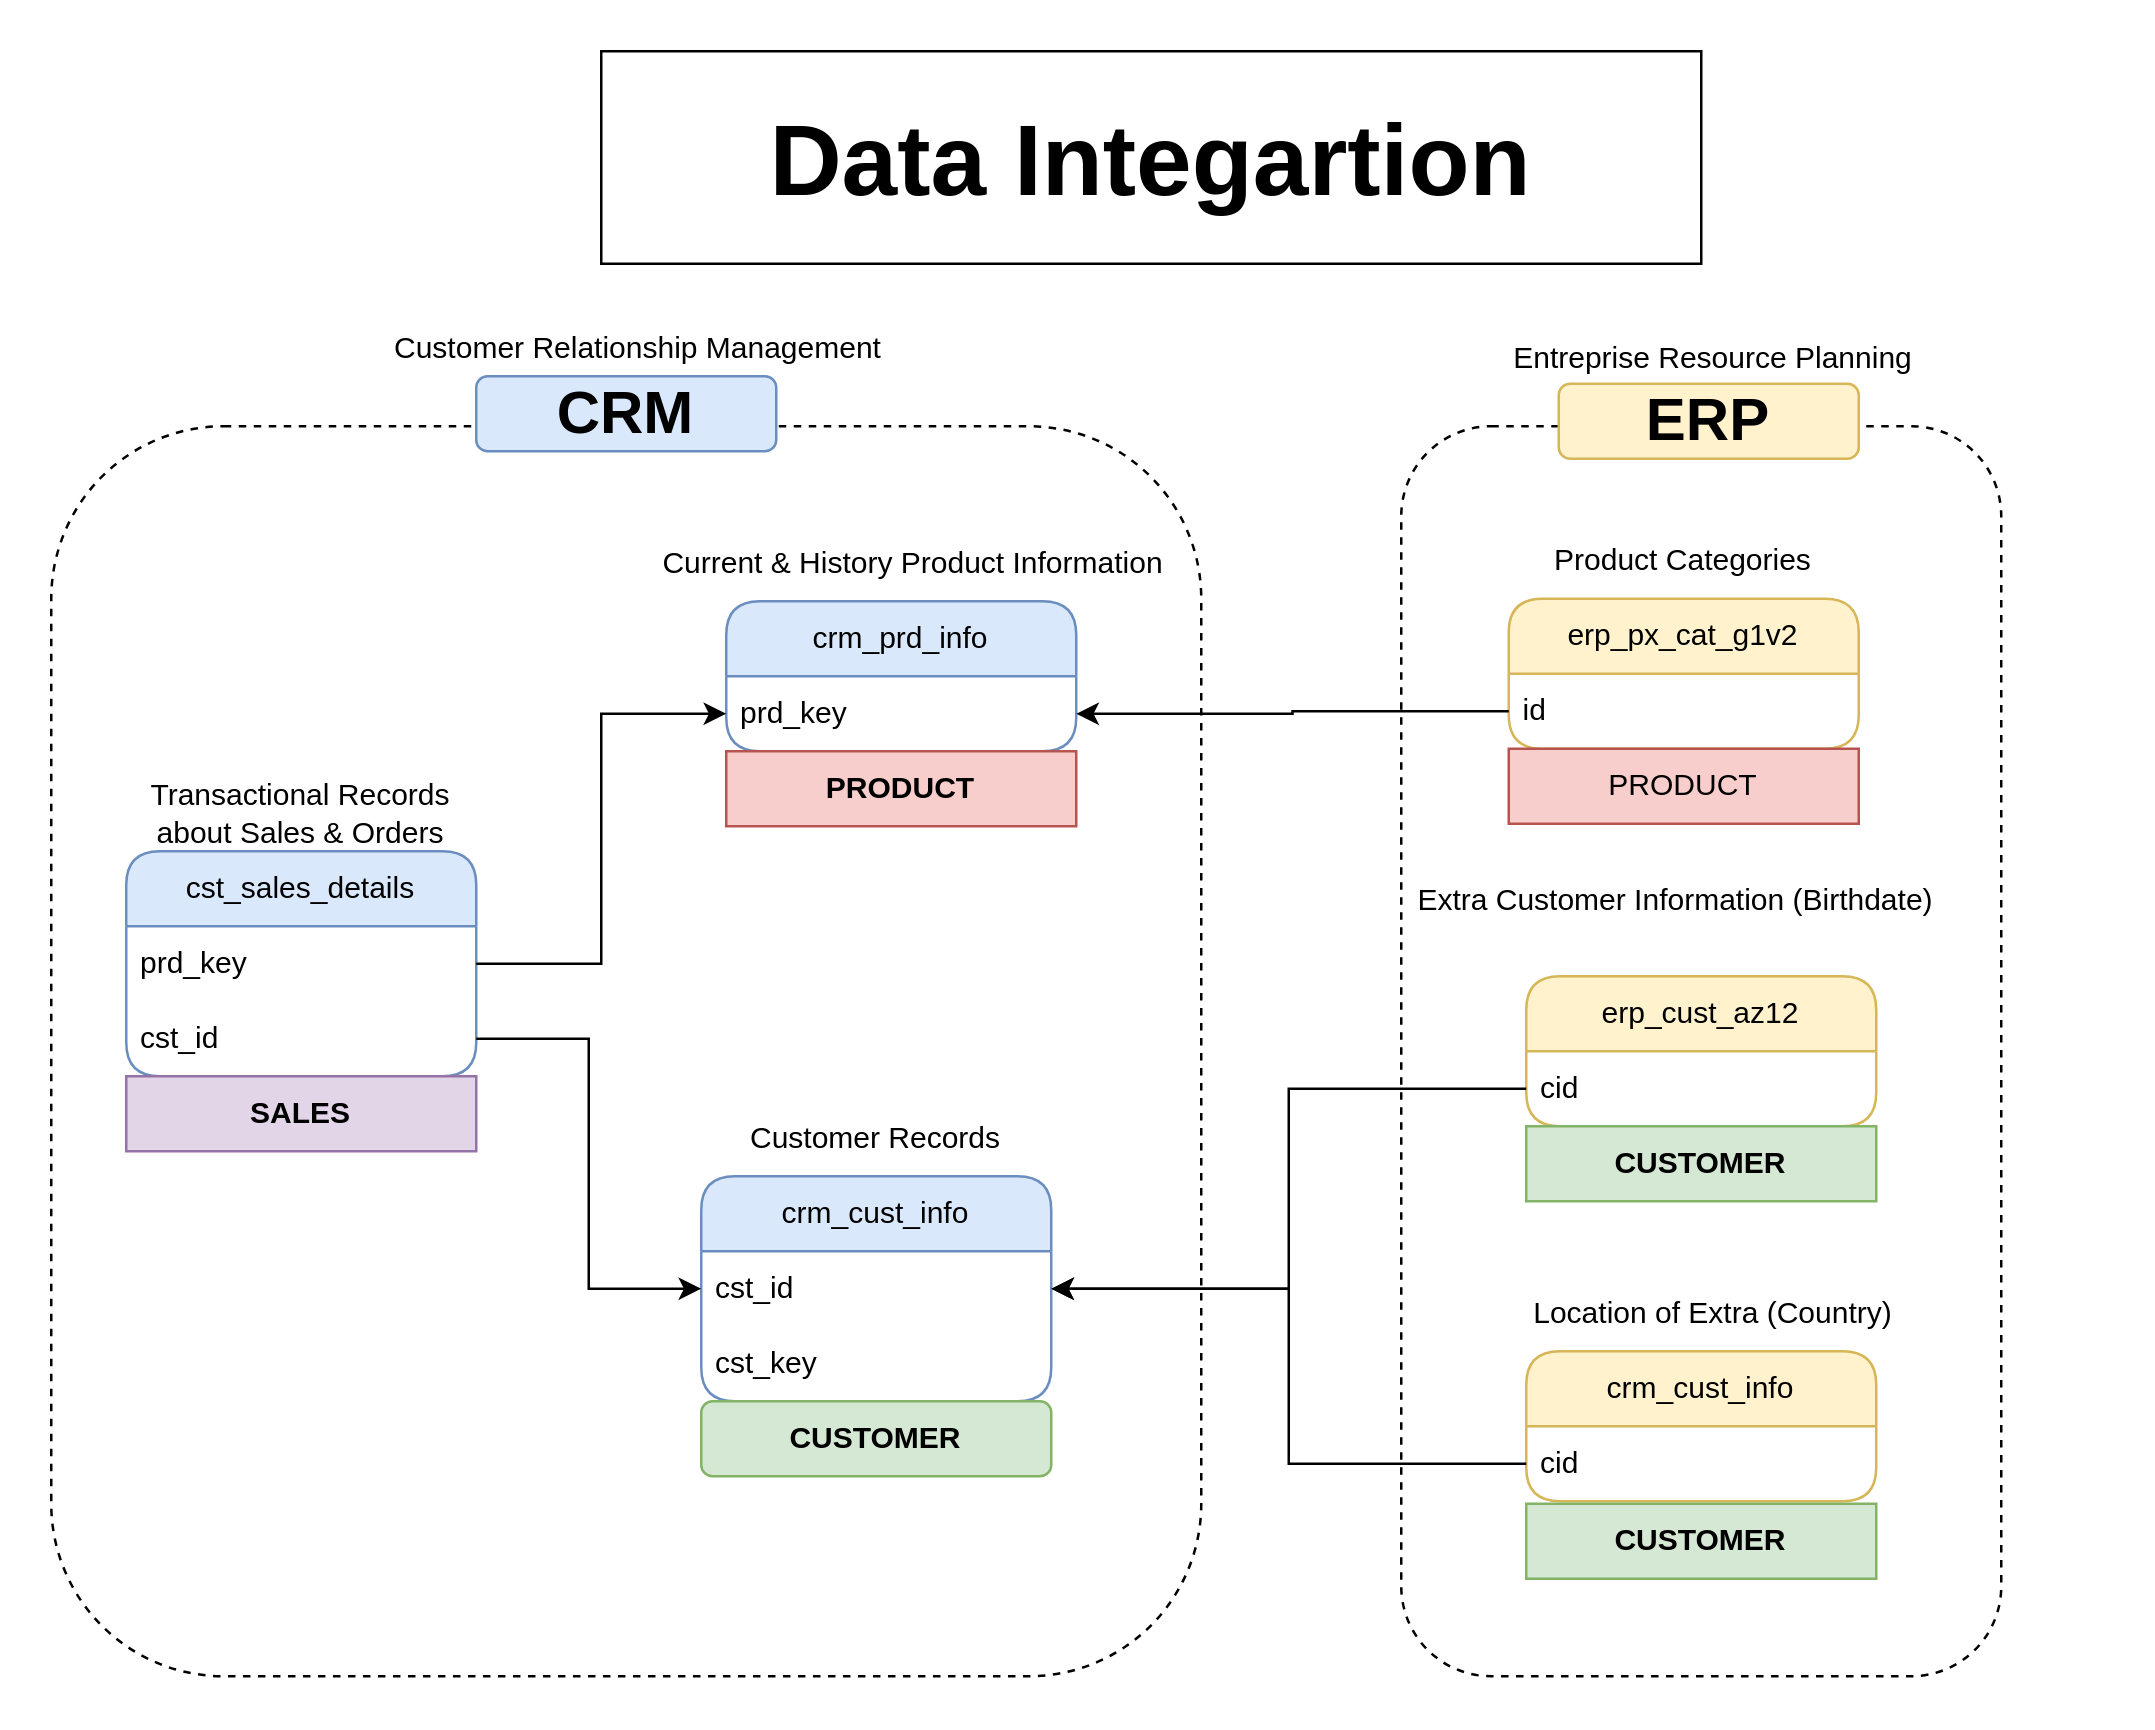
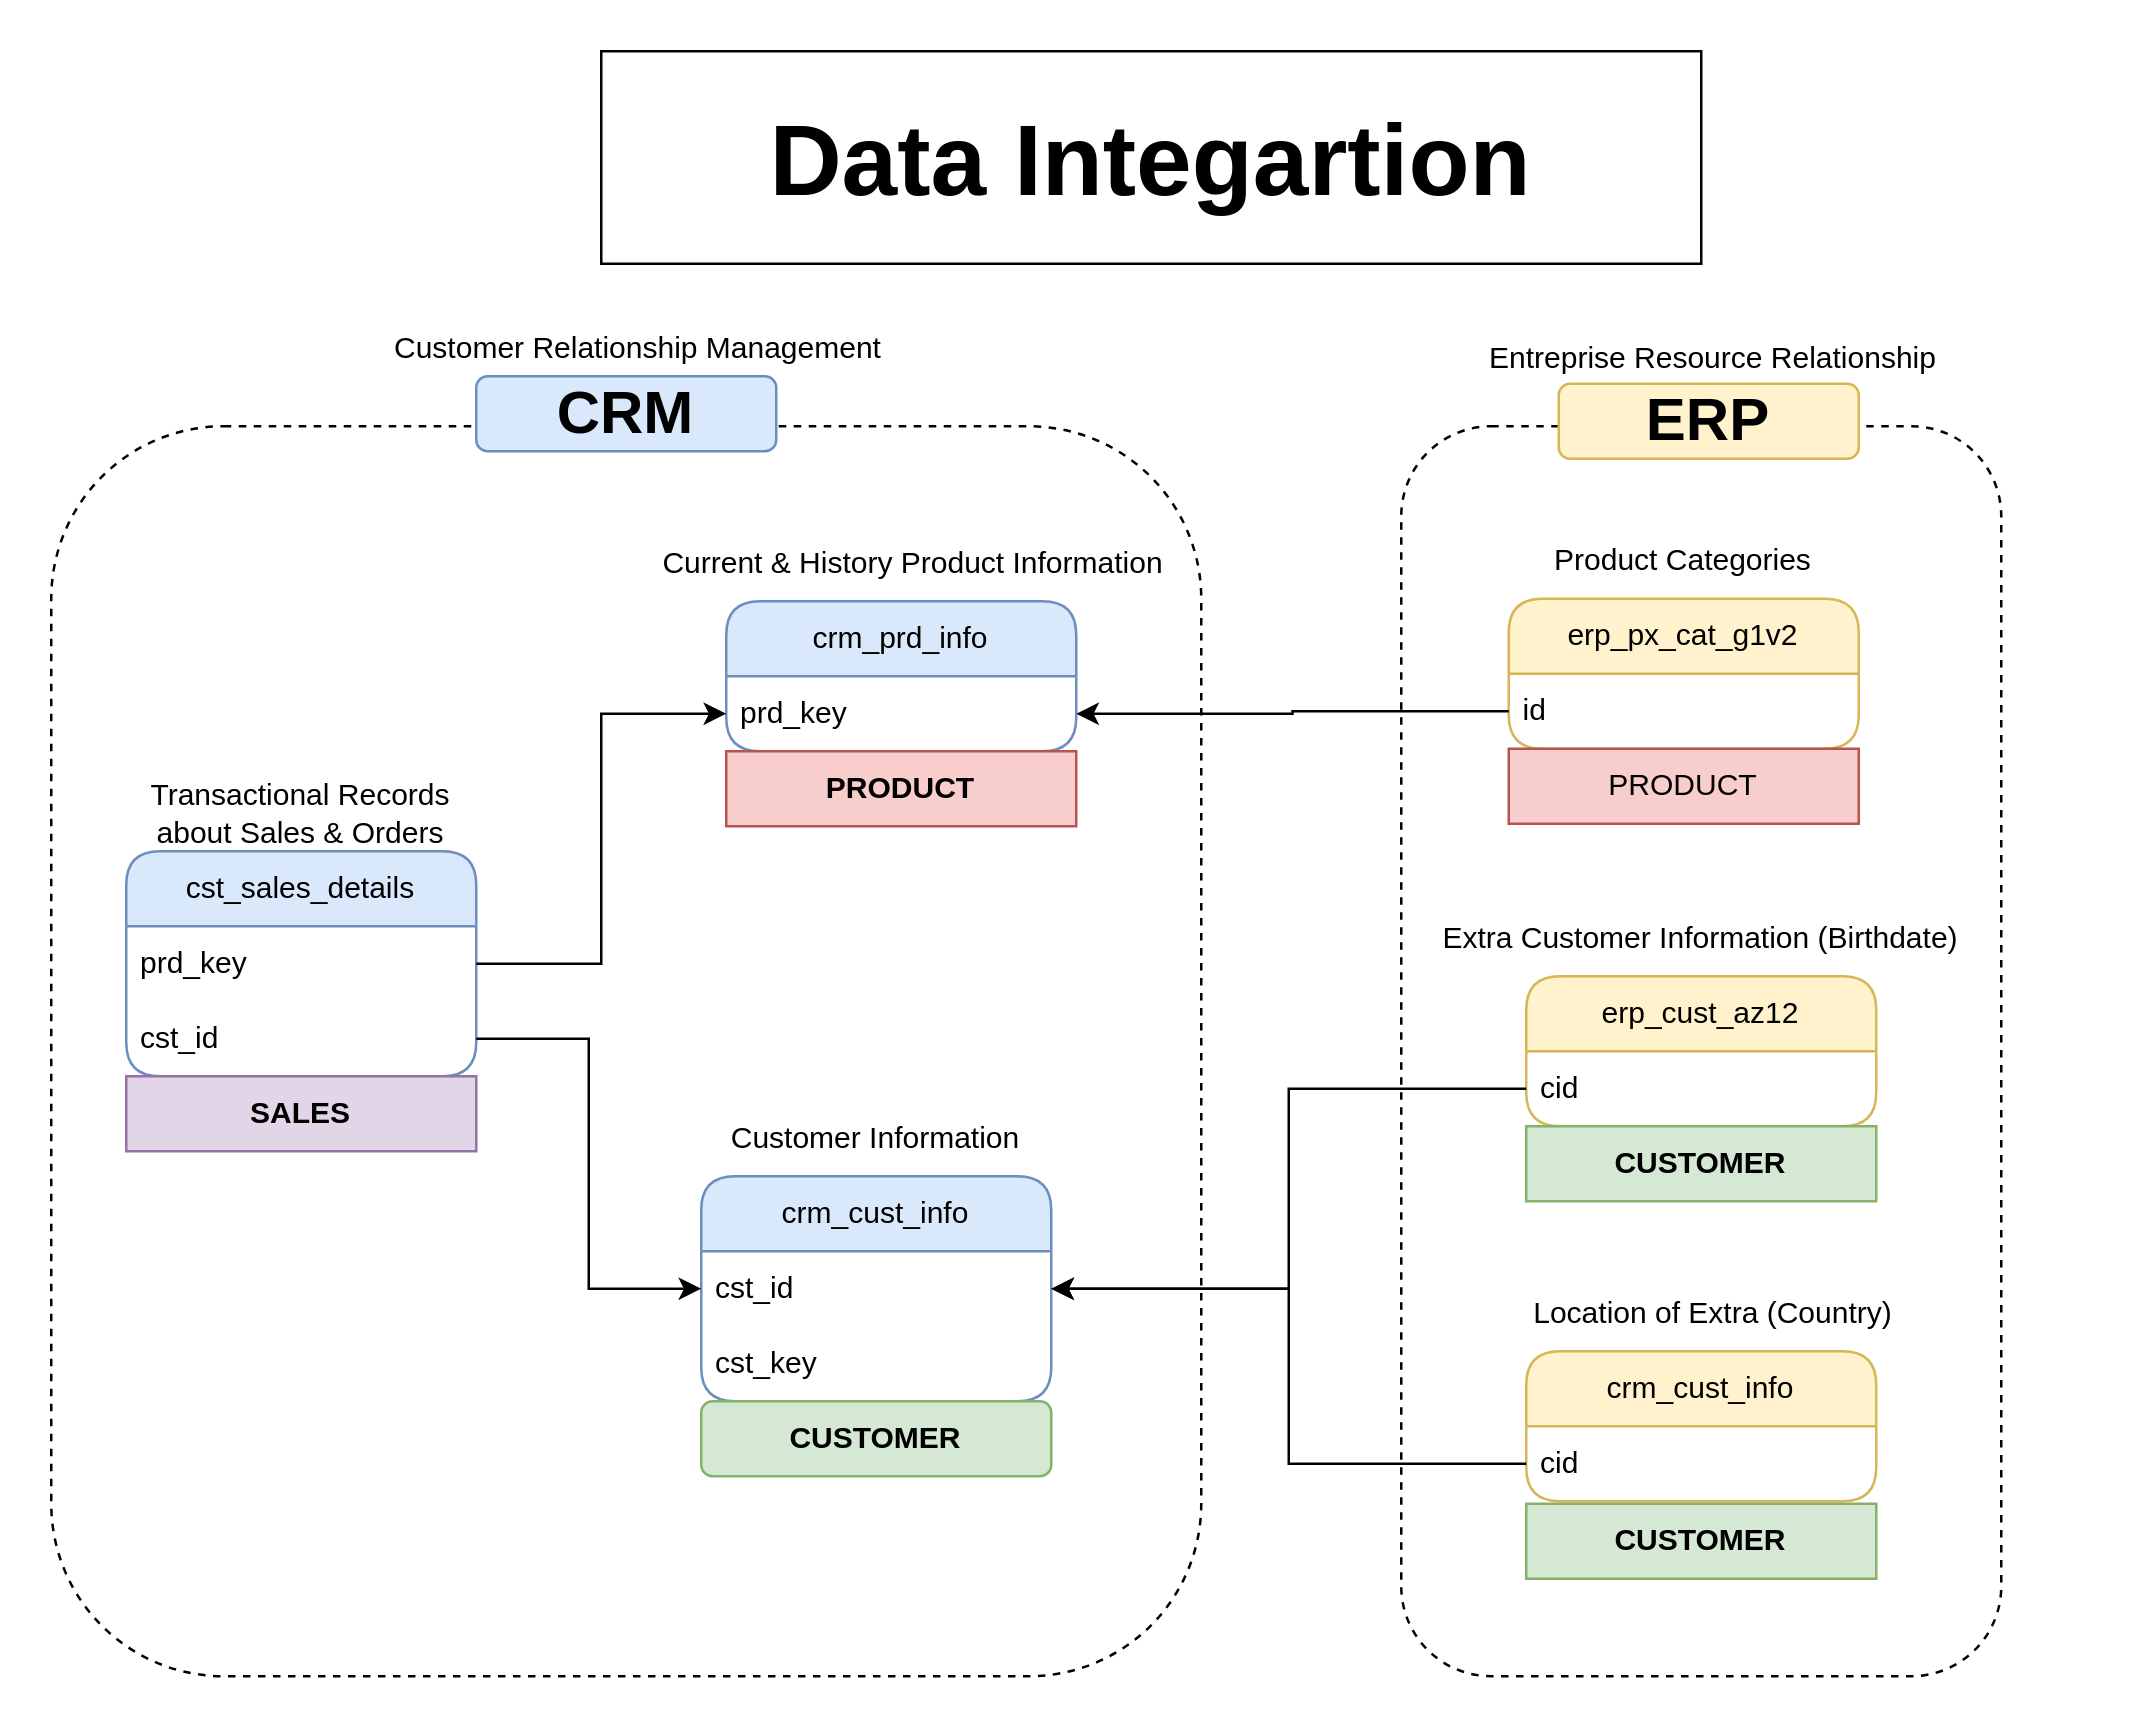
node "Entreprise Resource Planning": label "Entreprise Resource Planning" -> "Entreprise Resource Relationship"
node "Extra Customer Information (Birthdate)": moved (1676, 901) -> (1701, 939)
node "Customer Records": label "Customer Records" -> "Customer Information"
